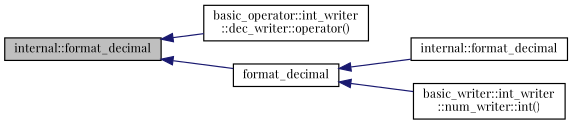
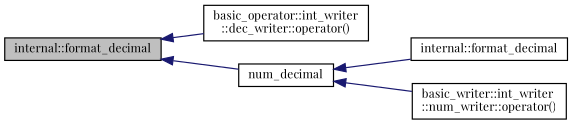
node "format_decimal": label "format_decimal" -> "num_decimal"
node "basic_writer::int_writer ::num_writer::int()": label "basic_writer::int_writer ::num_writer::int()" -> "basic_writer::int_writer ::num_writer::operator()"
